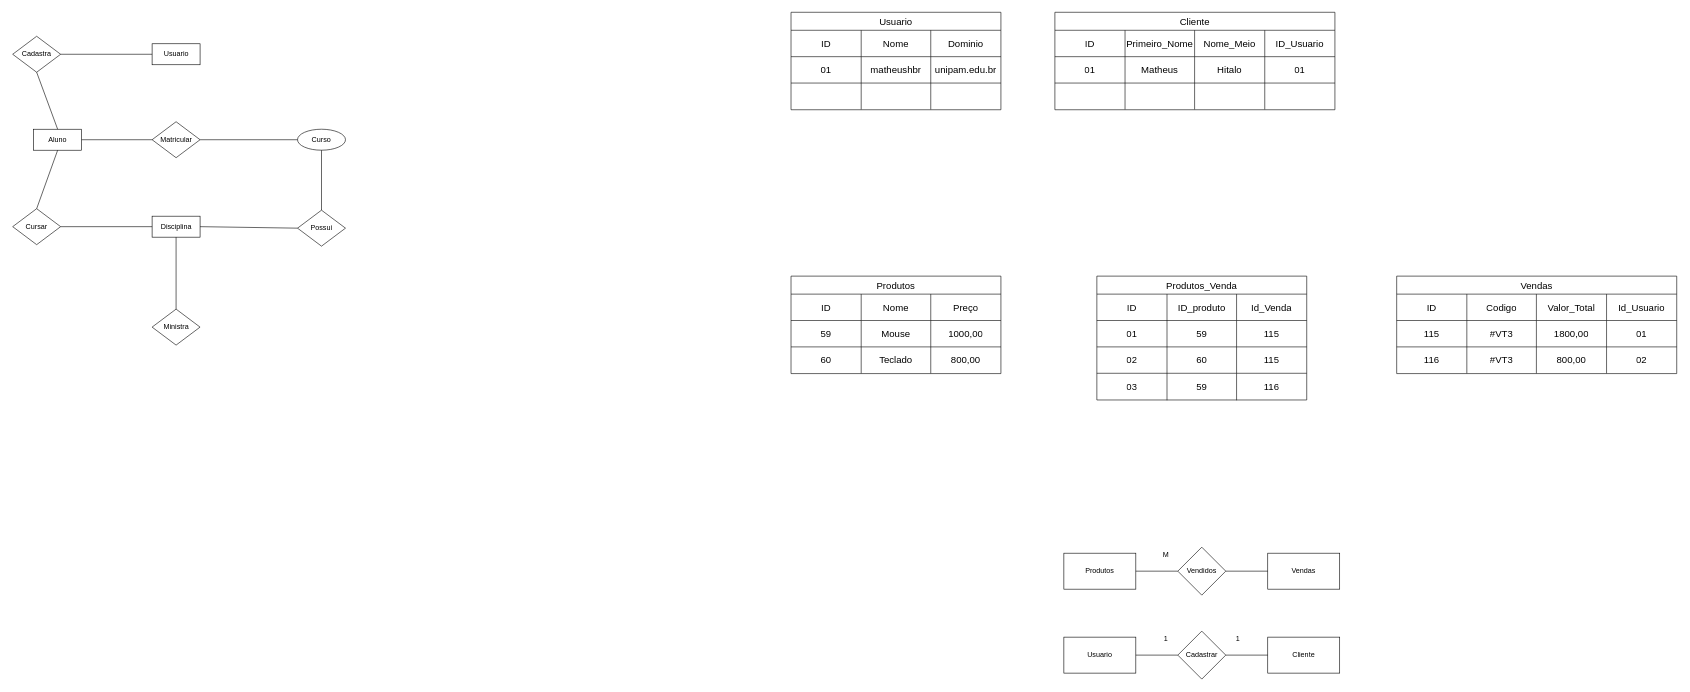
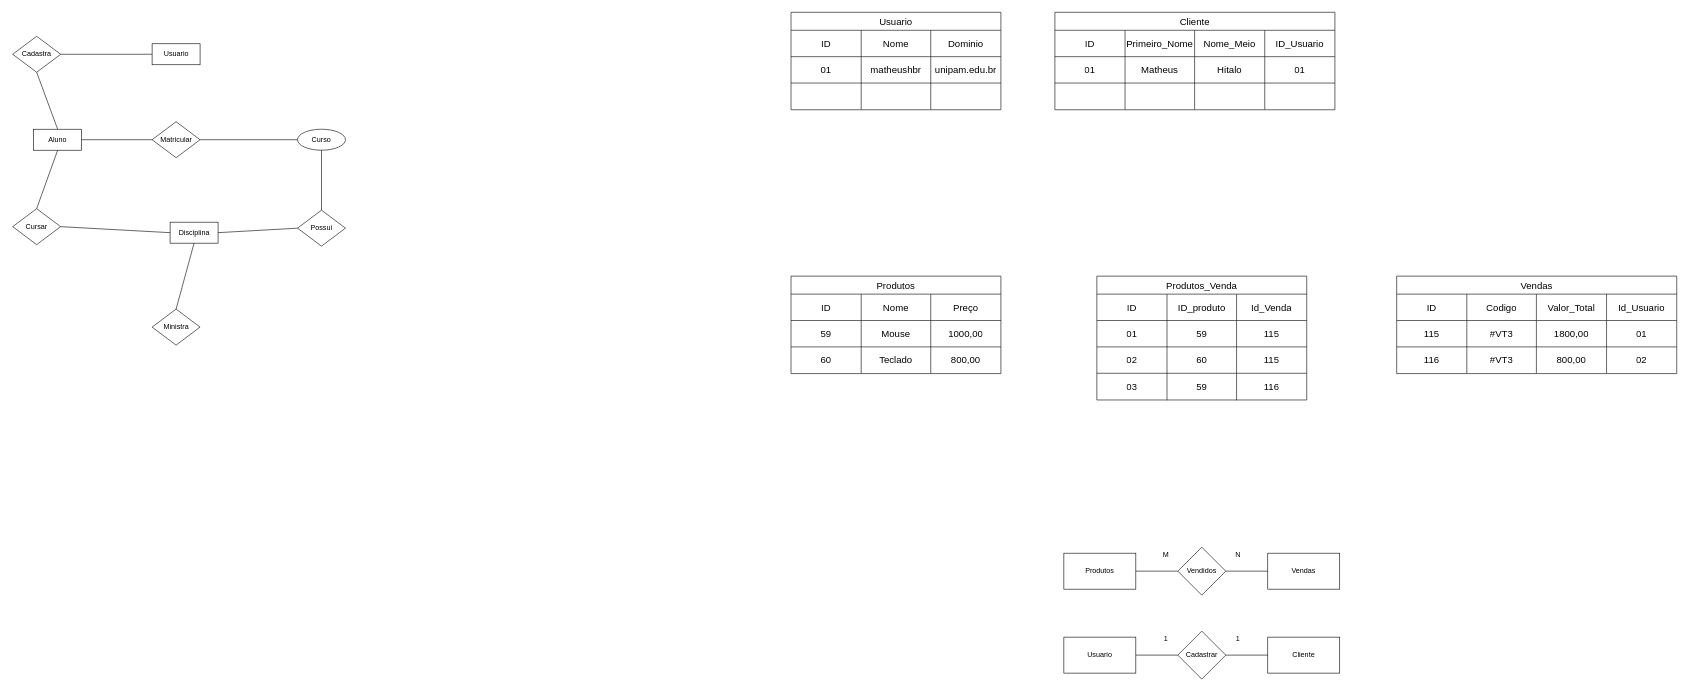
node "Disciplina": moved (176, 227) -> (194, 233)
node "N": added
